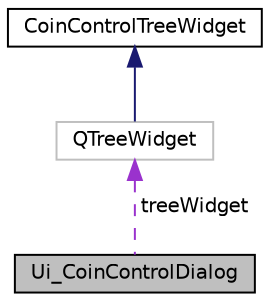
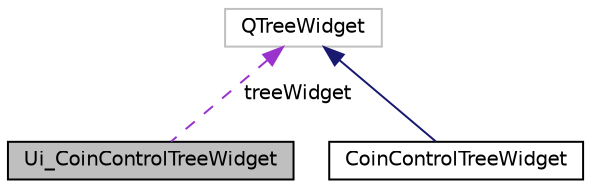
edge "QTreeWidget" -> "CoinControlTreeWidget": reversed
node "Ui_CoinControlDialog": label "Ui_CoinControlDialog" -> "Ui_CoinControlTreeWidget"
